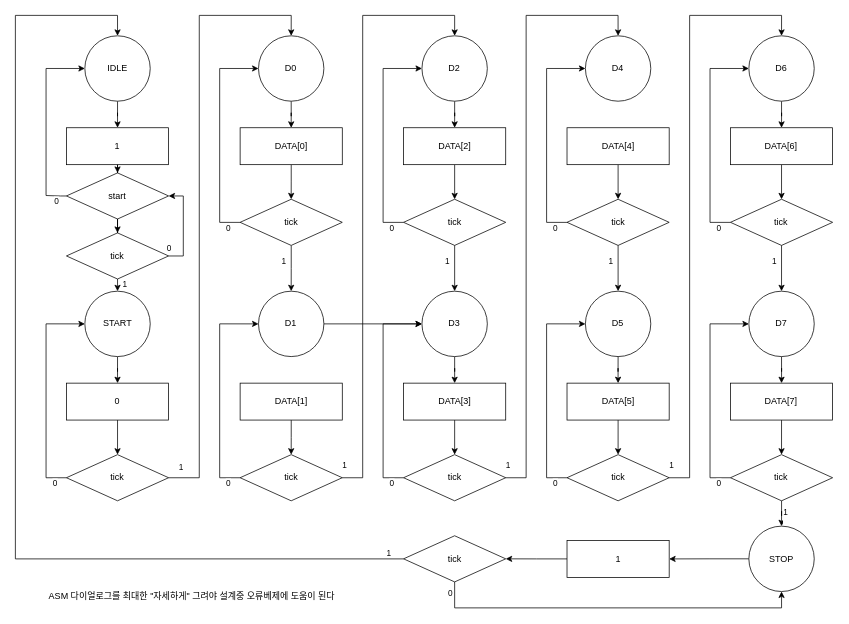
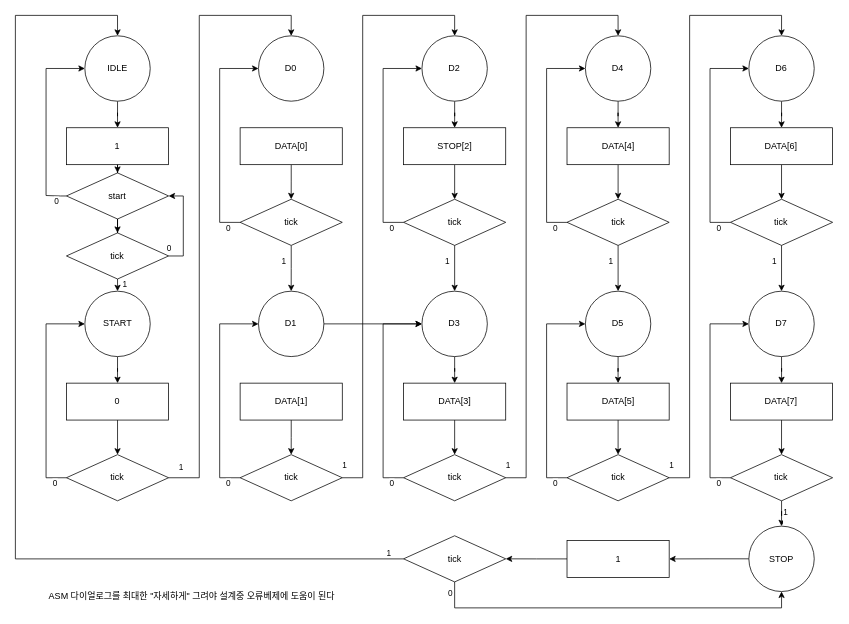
edge "D4" -> "DATA[4]": added
edge "D0" -> "DATA[0]": removed
node "DATA[2]": label "DATA[2]" -> "STOP[2]"
